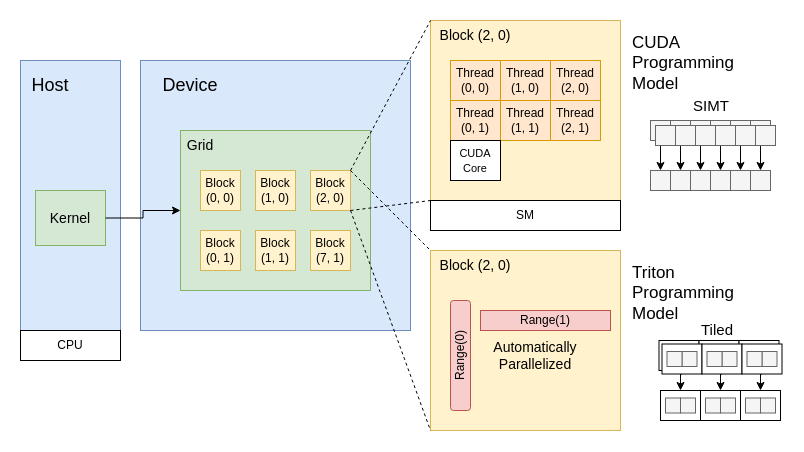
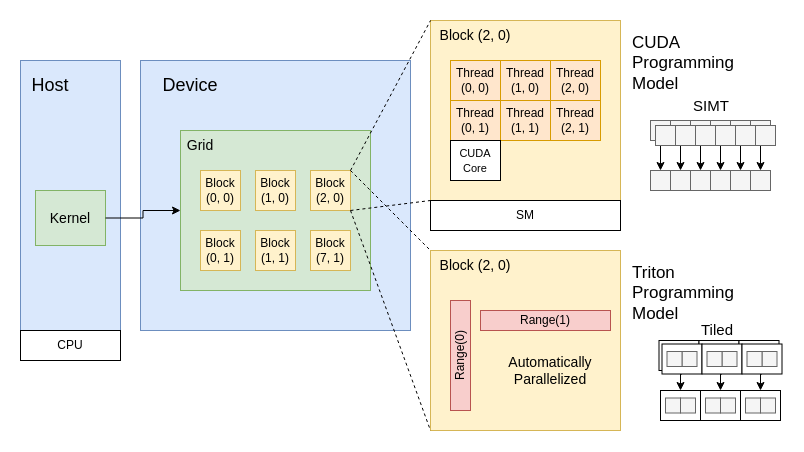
node "Range(0)": shape rounded rectangle -> rectangle
node "Automatically Parallelized": moved (536, 356) -> (551, 371)
